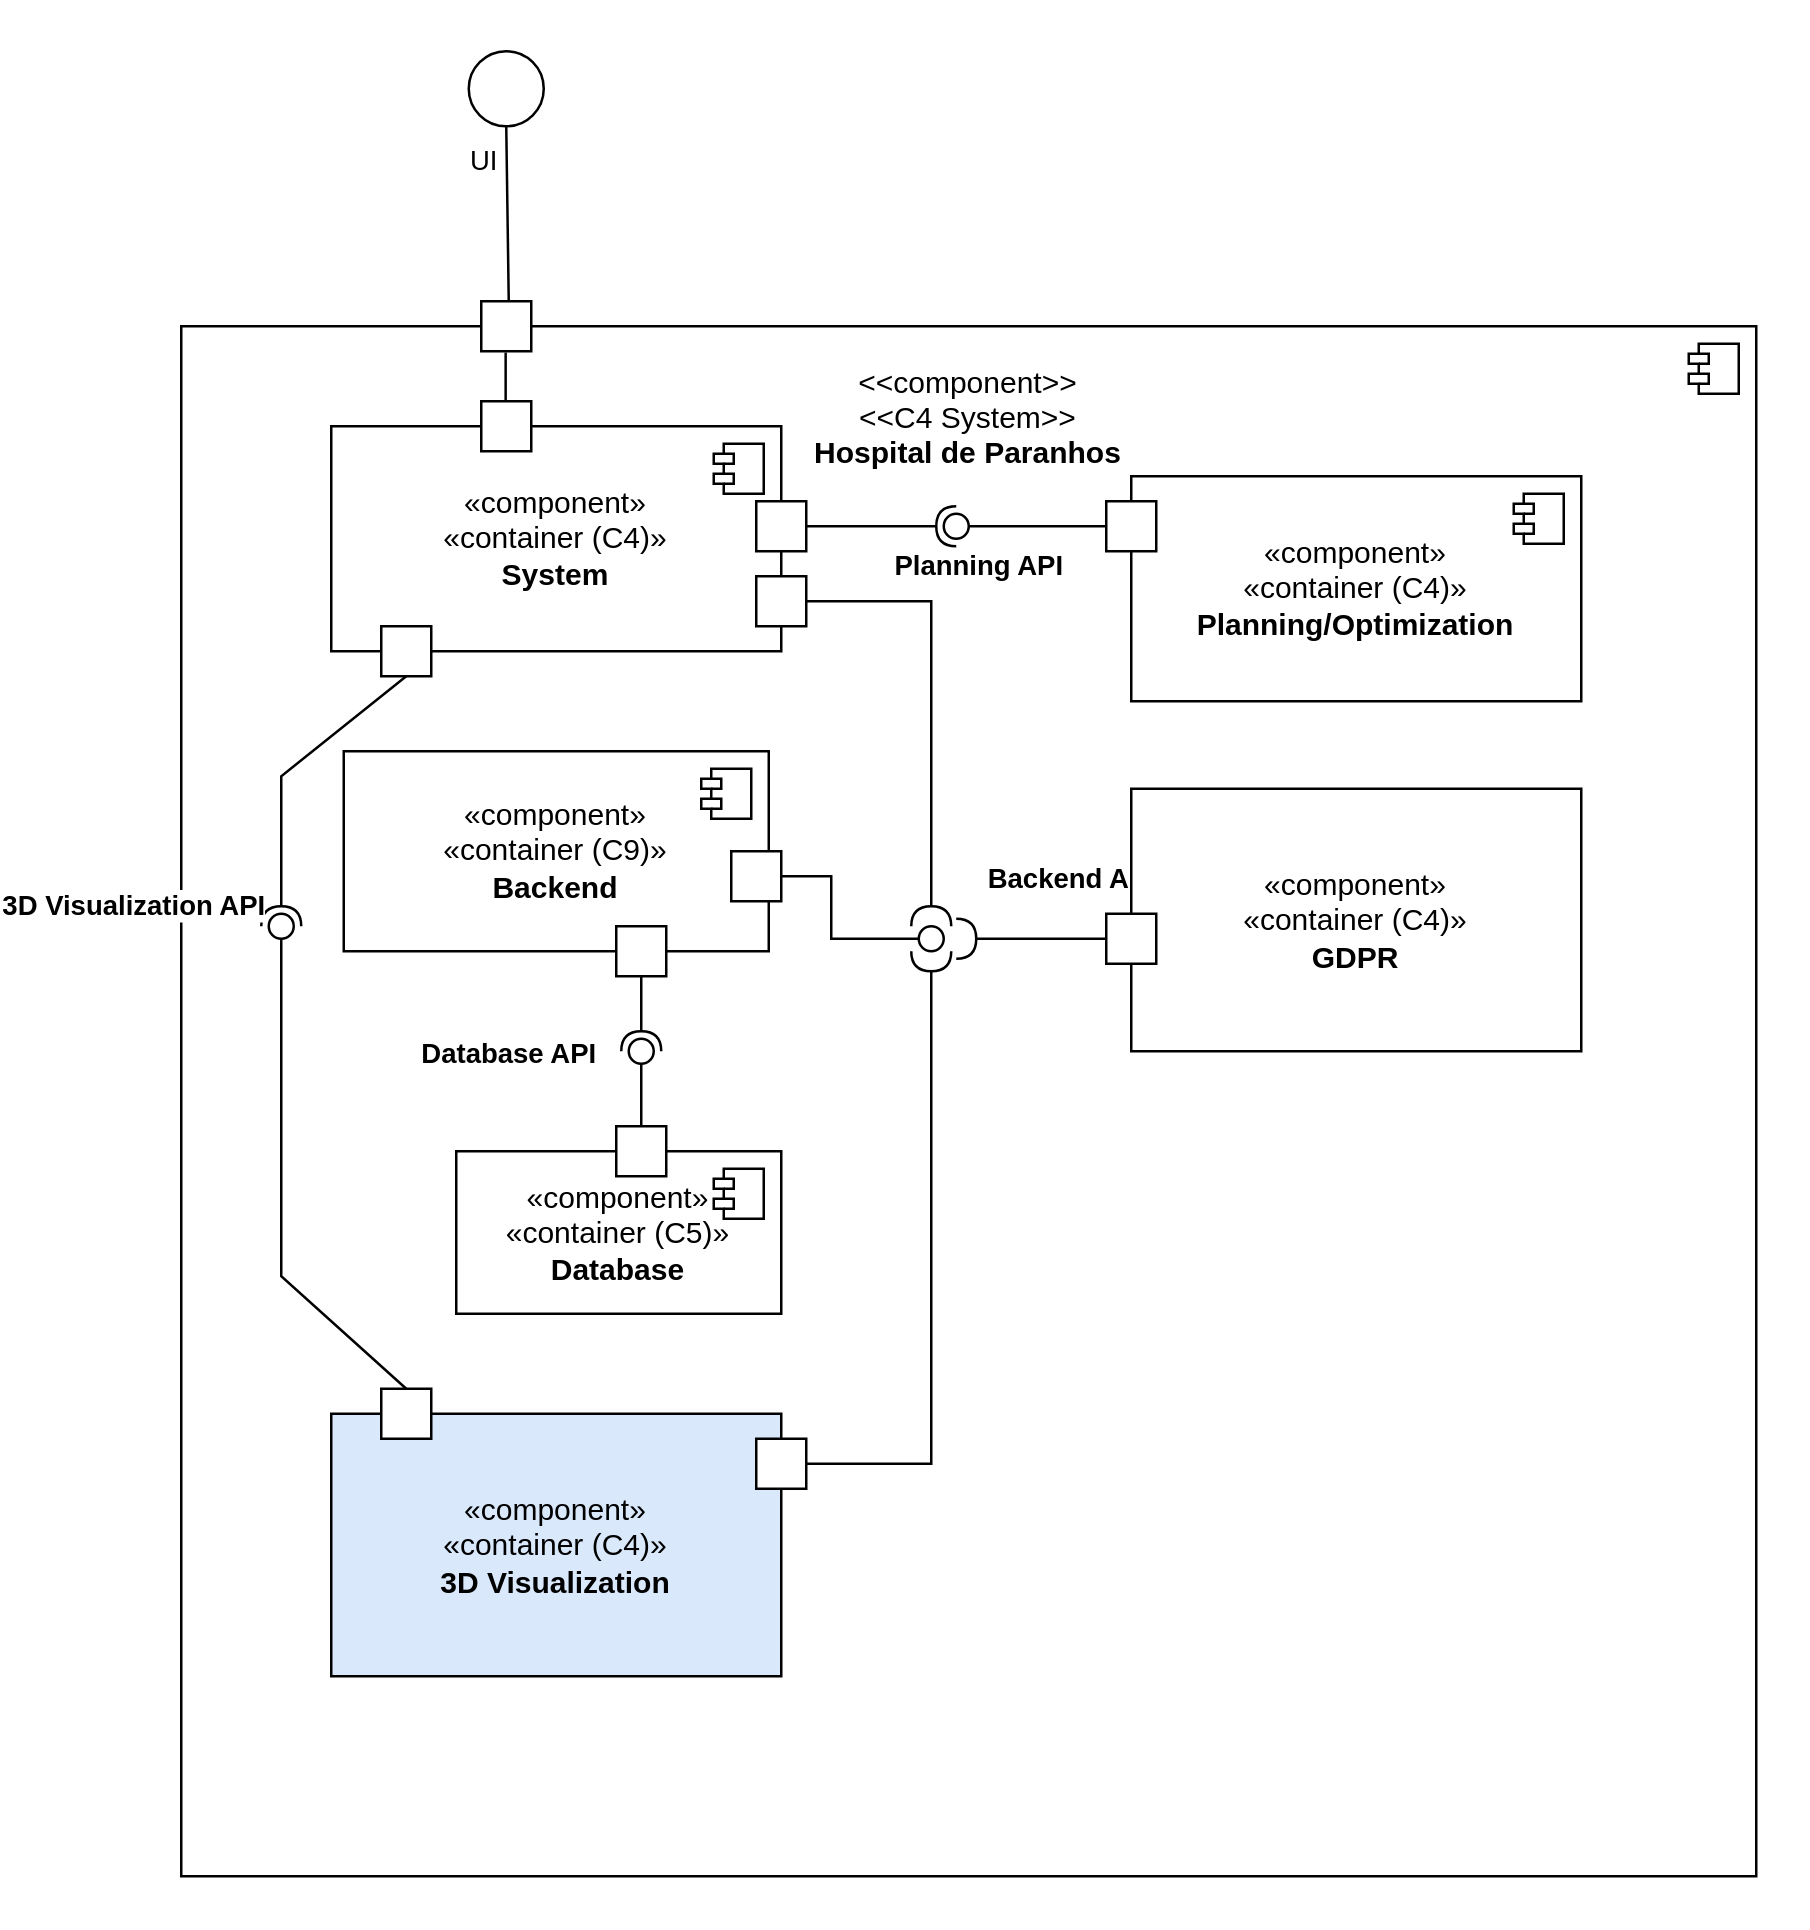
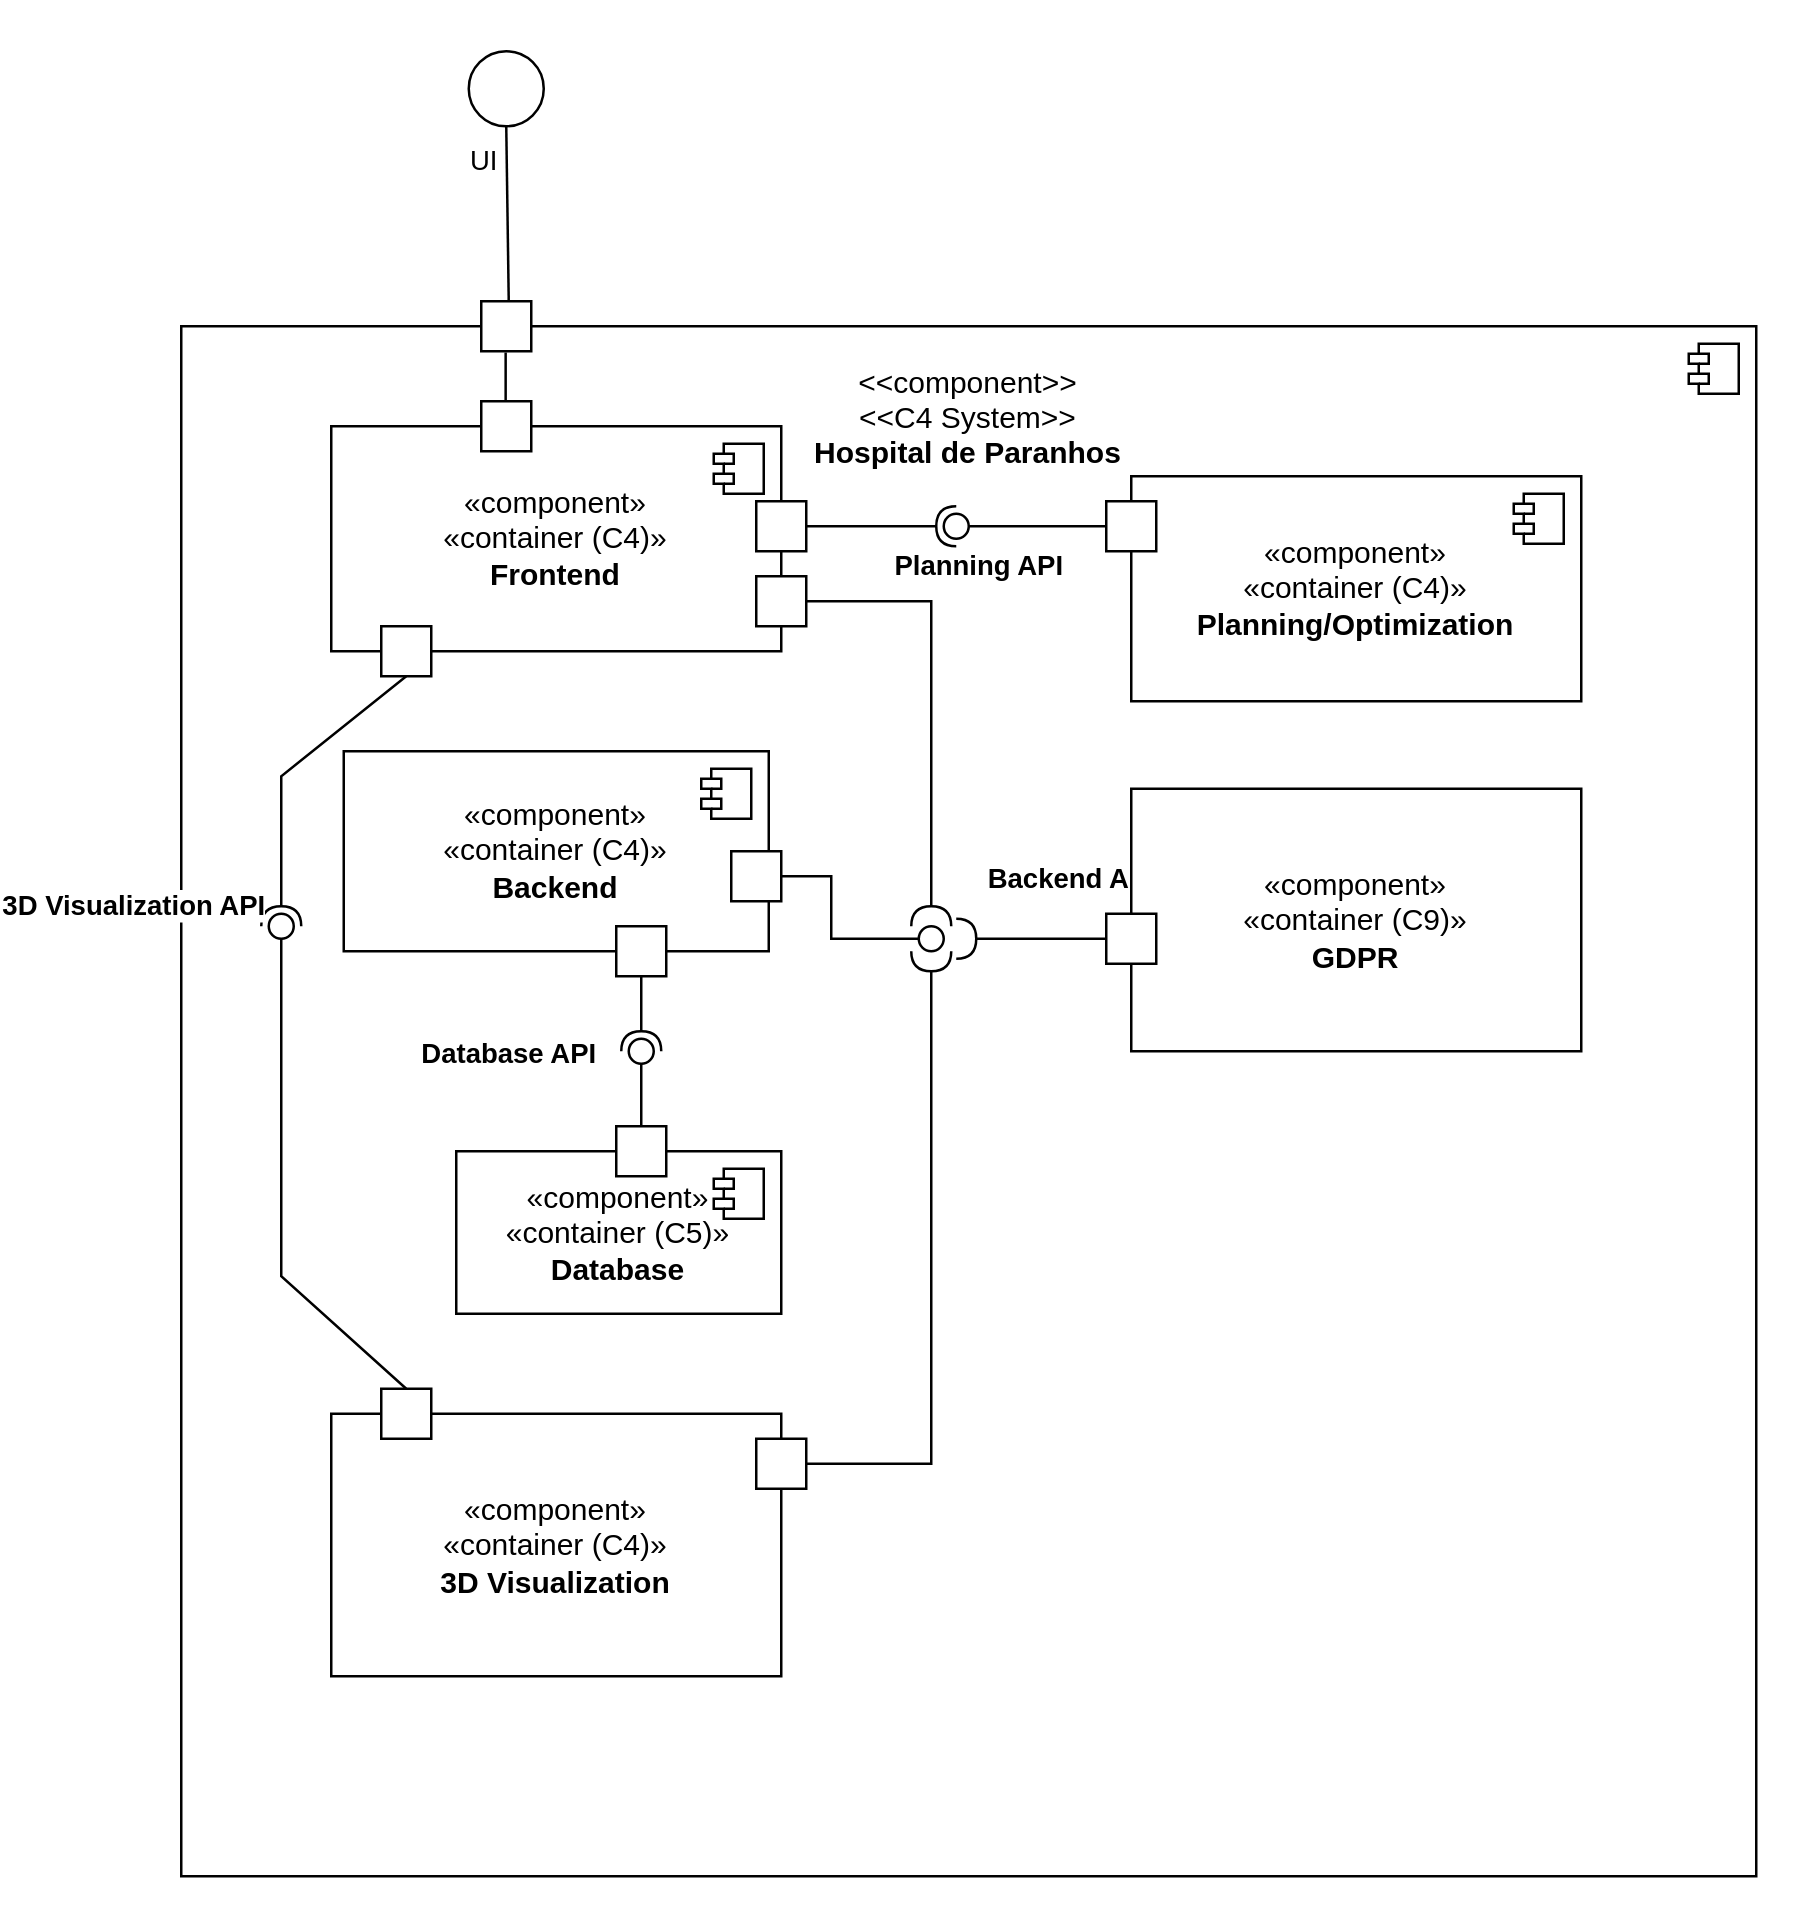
node "«component» «container (C4)» System": label "«component» «container (C4)» System" -> "«component» «container (C4)» Frontend"
node "«component» «container (C9)» Backend": label "«component» «container (C9)» Backend" -> "«component» «container (C4)» Backend"
node "«component» «container (C4)» GDPR": label "«component» «container (C4)» GDPR" -> "«component» «container (C9)» GDPR"
node "«component» «container (C4)» 3D Visualization": fillcolor #dae8fc -> #ffffff
